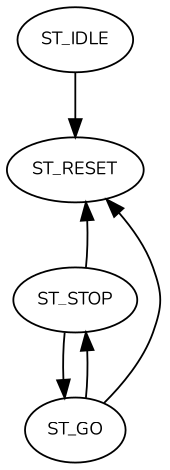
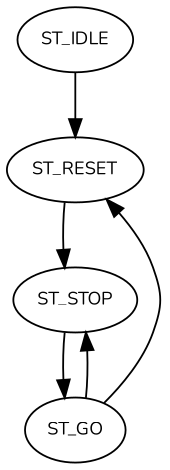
edge "ST_STOP" -> "ST_RESET": reversed
